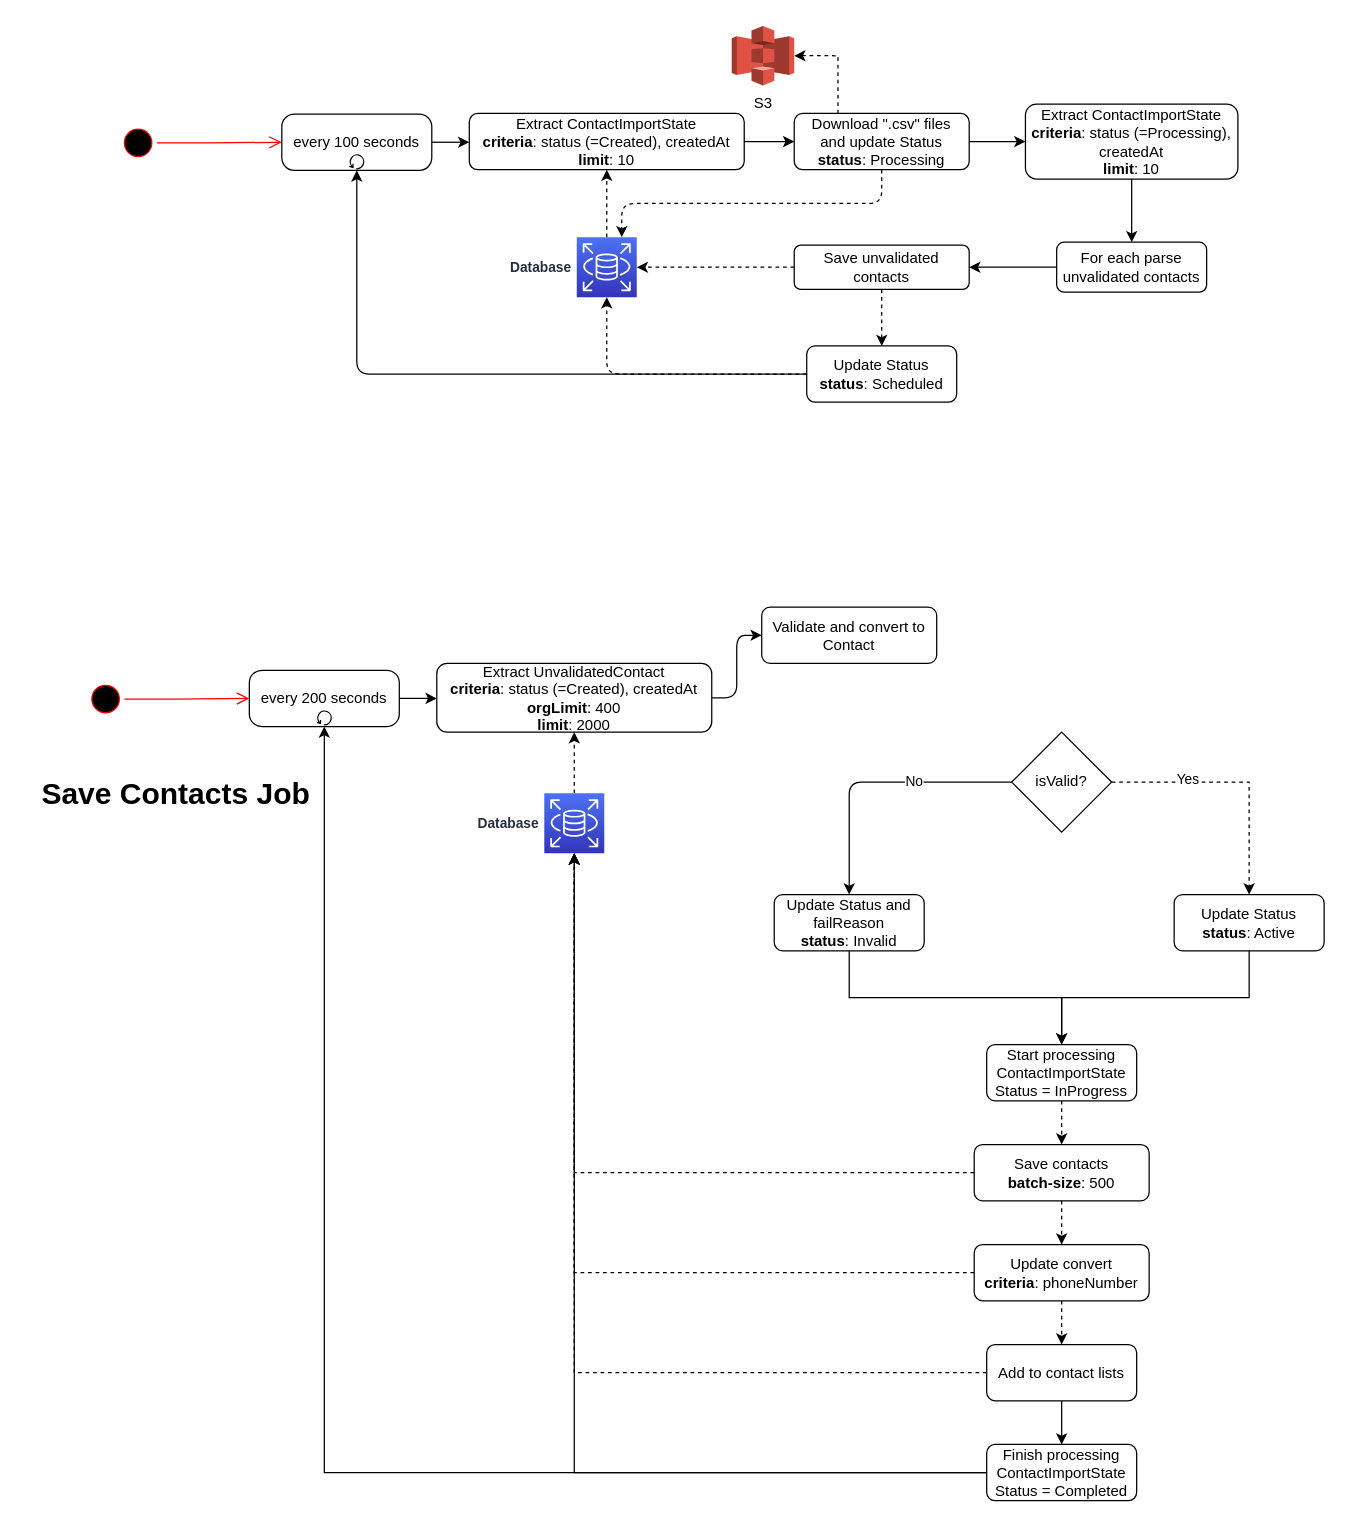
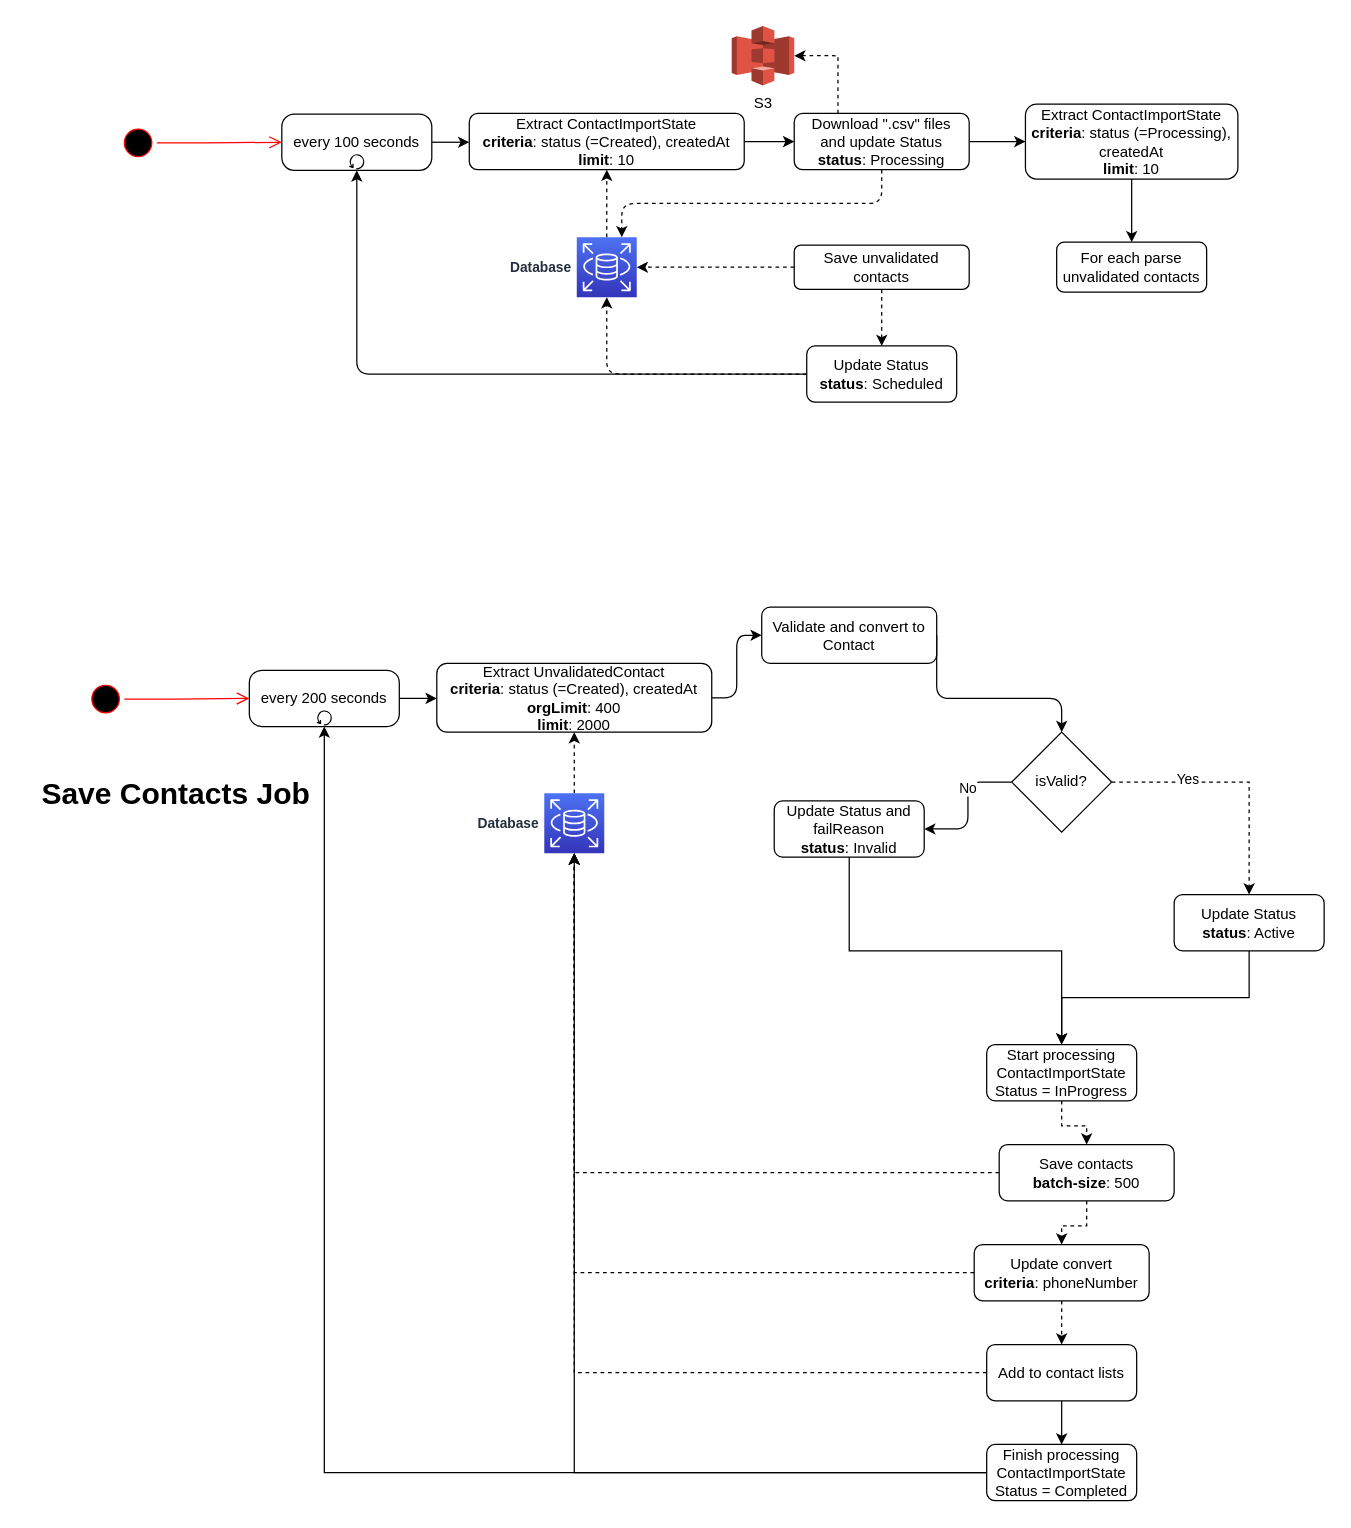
edge "For each parse unvalidated contacts" -> "Save unvalidated contacts": removed
edge "Validate and convert to Contact" -> "isValid?": added
node "Update Status and failReason status: Invalid": moved (849, 923) -> (849, 829)
node "Save contacts batch-size: 500": moved (1062, 1173) -> (1087, 1173)
